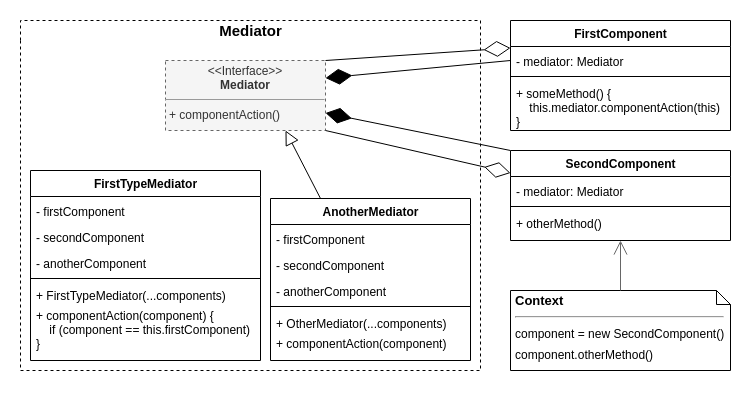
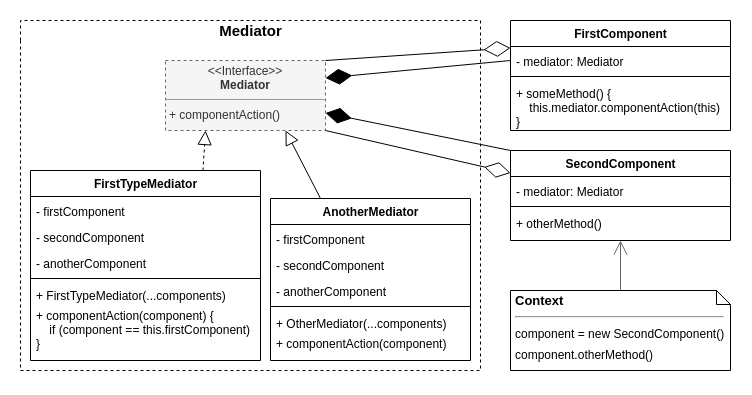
edge "FirstTypeMediator" -> "<<Interface>> Mediator + componentAction()": added
